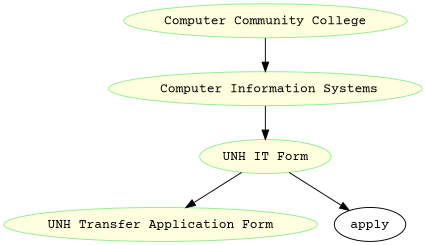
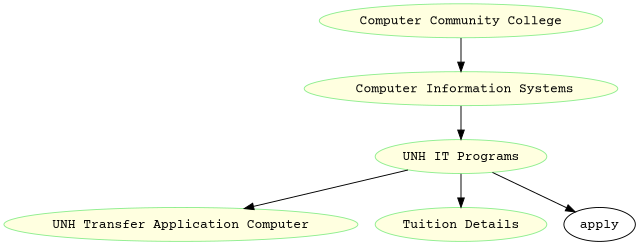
node "UNH IT Form": label "UNH IT Form" -> "UNH IT Programs"
node "UNH Transfer Application Form": label "UNH Transfer Application Form" -> "UNH Transfer Application Computer"
node "Tuition Details": added
